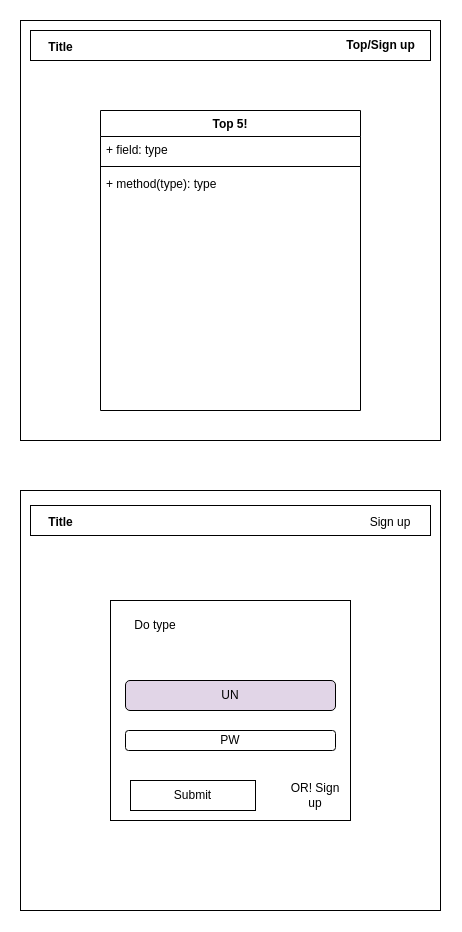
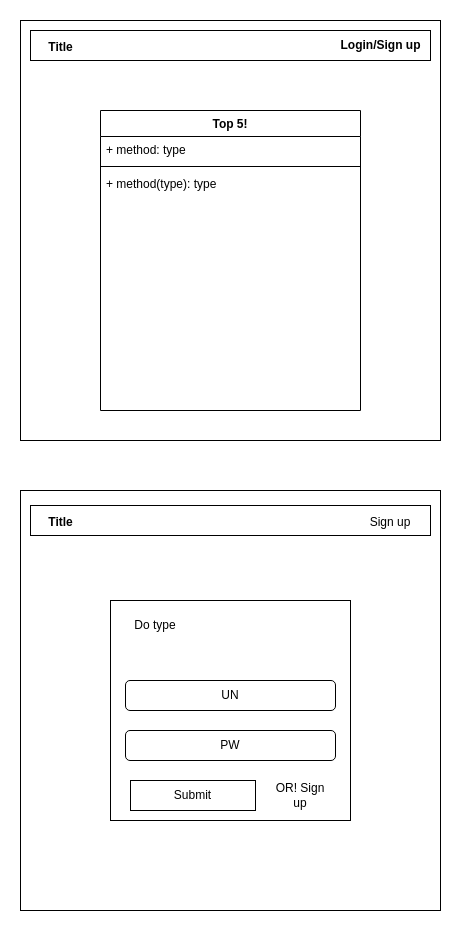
node "Top/Sign up": label "Top/Sign up" -> "Login/Sign up"
node "+ field: type": label "+ field: type" -> "+ method: type"
node "UN": fillcolor #e1d5e7 -> #ffffff
node "PW": size 210x20 -> 210x30
node "OR! Sign up": moved (316, 796) -> (301, 796)
